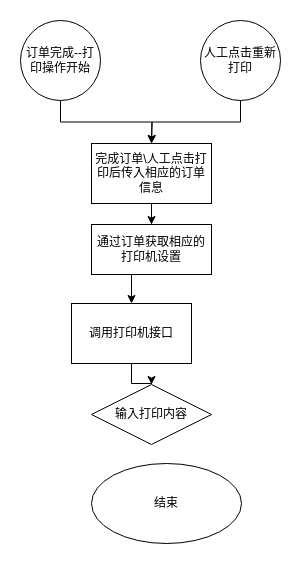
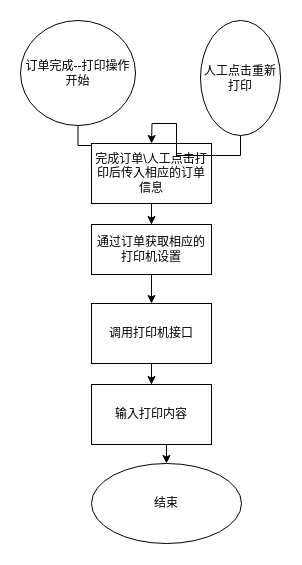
node "订单完成--打印操作开始": size 80x80 -> 115x105
node "人工点击重新打印": size 80x80 -> 80x115
node "调用打印机接口": moved (132, 334) -> (152, 334)
node "输入打印内容": shape diamond -> rectangle
edge "输入打印内容" -> "结束": added
